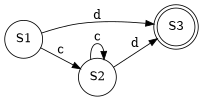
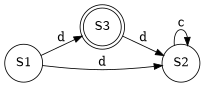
edge "S1" -> "S2": label "c" -> "d"
edge "S2" -> "S3": reversed
